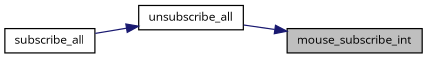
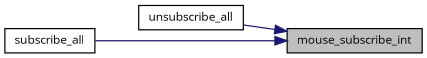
edge "subscribe_all" -> "unsubscribe_all": now "subscribe_all" -> "mouse_subscribe_int"
